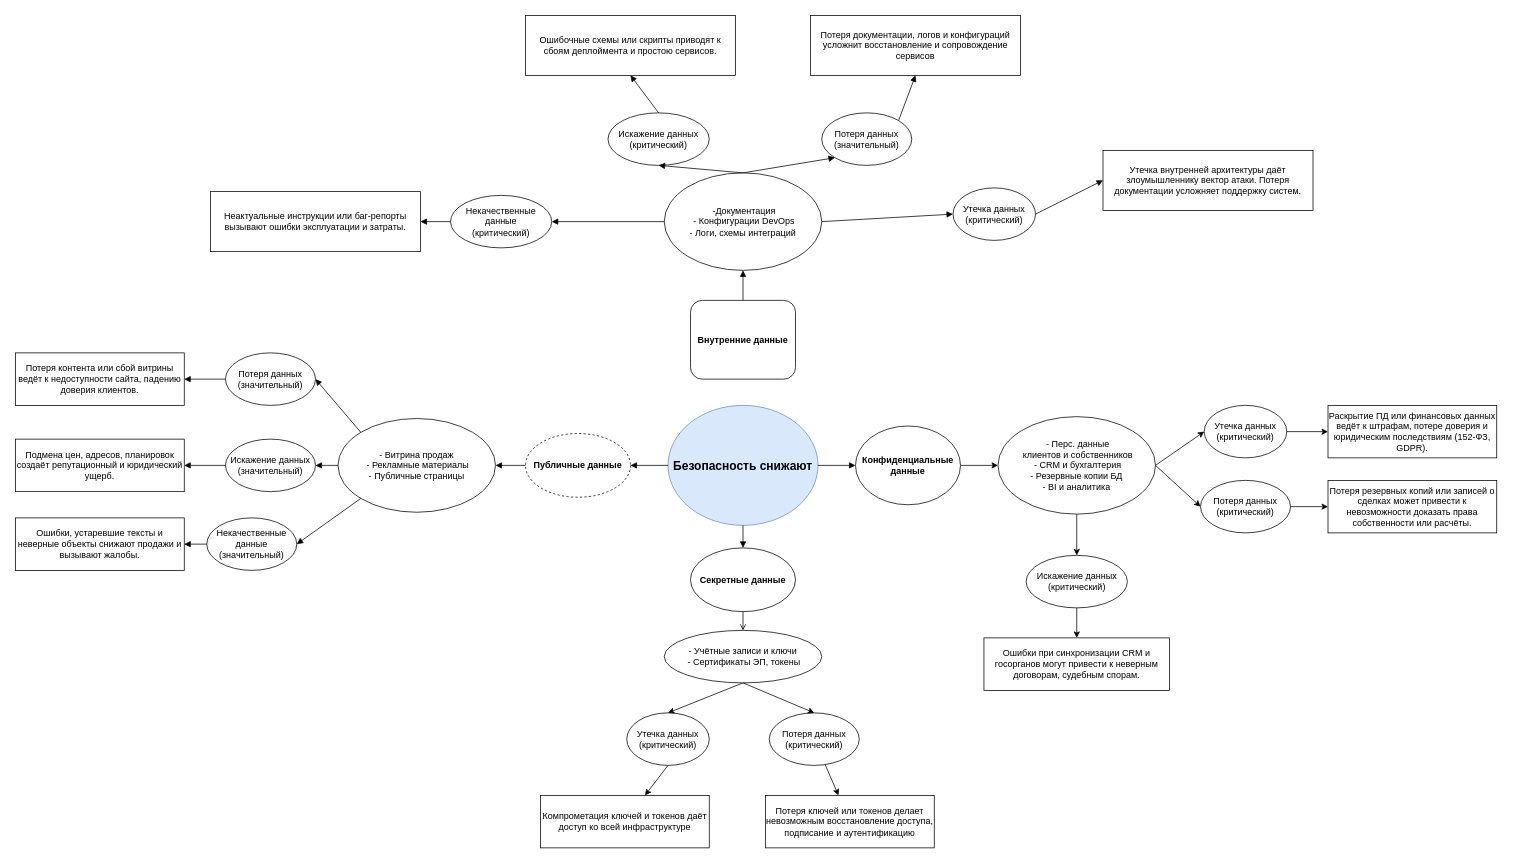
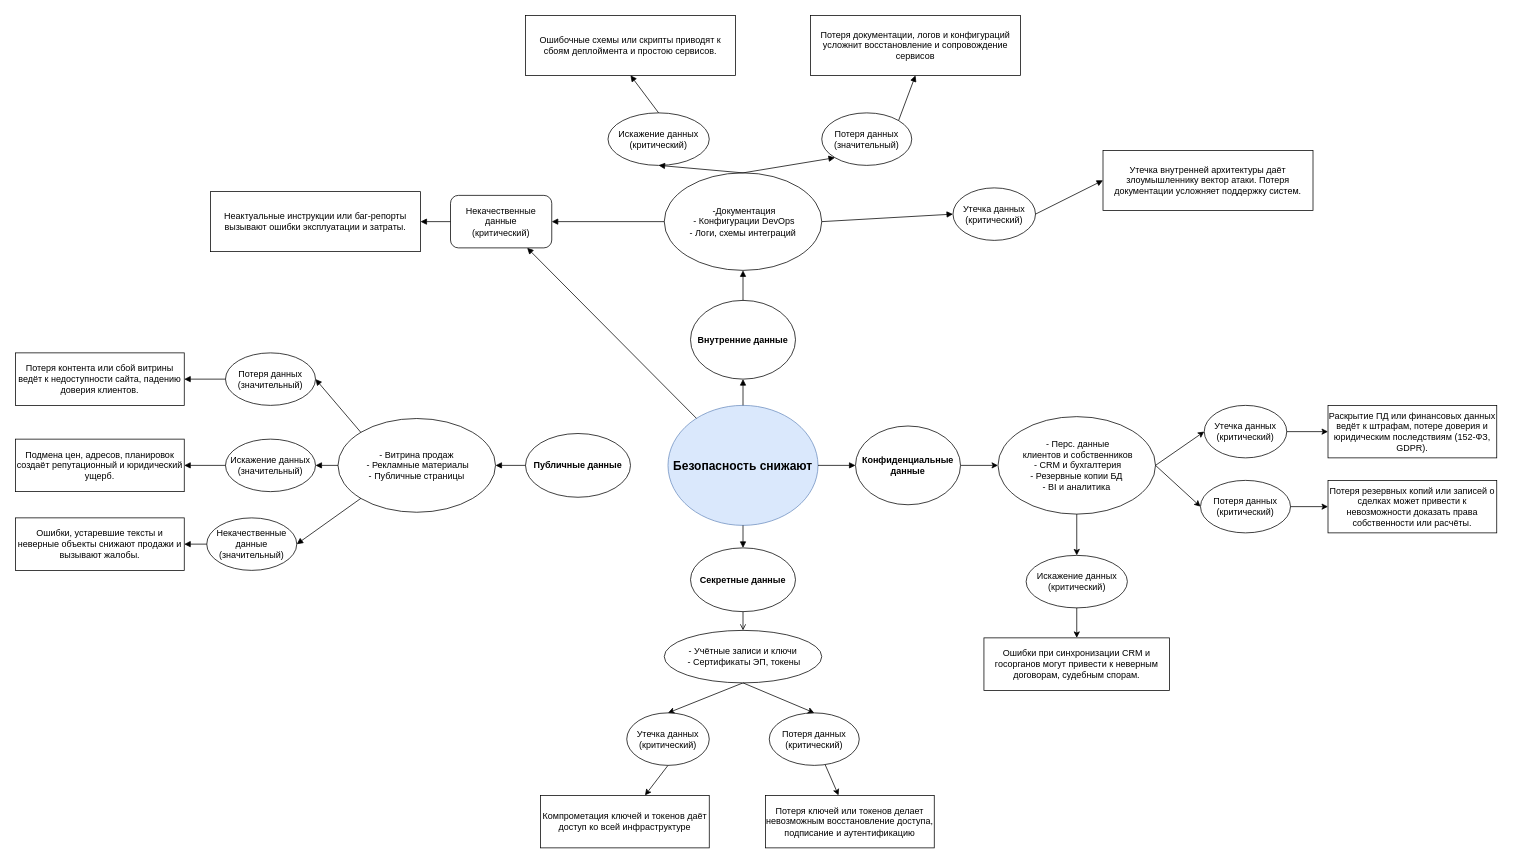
node "Некачественные данные (критический)": shape ellipse -> rounded rectangle
node "Внутренние данные": shape rounded rectangle -> ellipse
edge "Безопасность снижают" -> "Внутренние данные": added
node "Публичные данные": style dashed -> solid
edge "Безопасность снижают" -> "Публичные данные": now "Безопасность снижают" -> "Некачественные данные (критический)"
